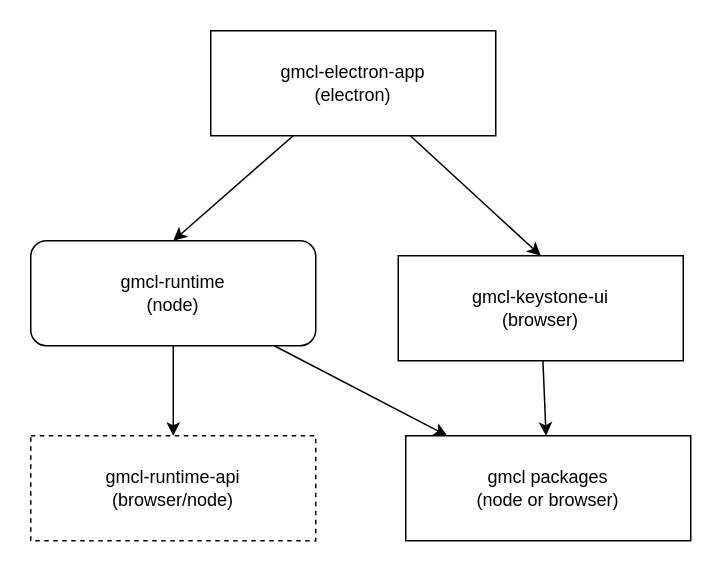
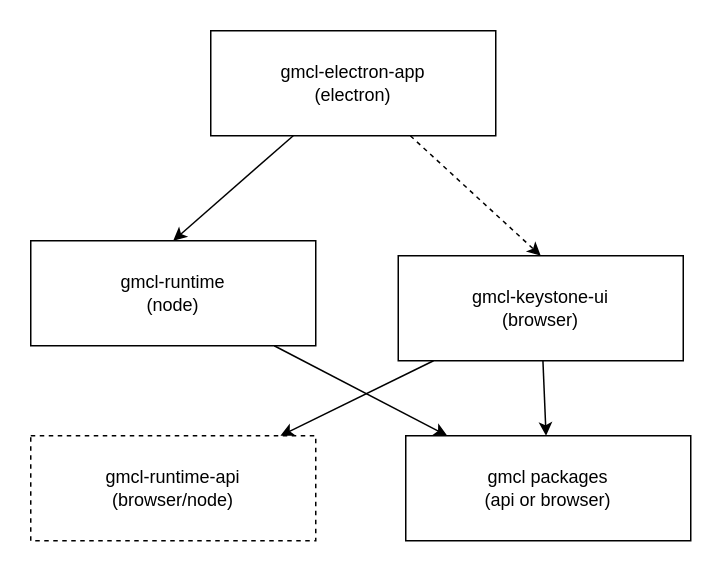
edge "gmcl-electron-app (electron)" -> "gmcl-keystone-ui (browser)": style solid -> dashed
node "gmcl-runtime (node)": shape rounded rectangle -> rectangle
edge "gmcl-runtime (node)" -> "gmcl-runtime-api (browser/node)": removed
edge "gmcl-keystone-ui (browser)" -> "gmcl-runtime-api (browser/node)": added
node "gmcl packages (node or browser)": label "gmcl packages (node or browser)" -> "gmcl packages (api or browser)"
